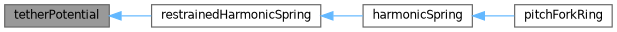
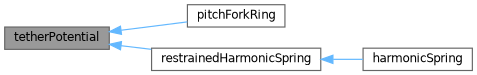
edge "pitchForkRing" -> "harmonicSpring": now "pitchForkRing" -> "tetherPotential"
